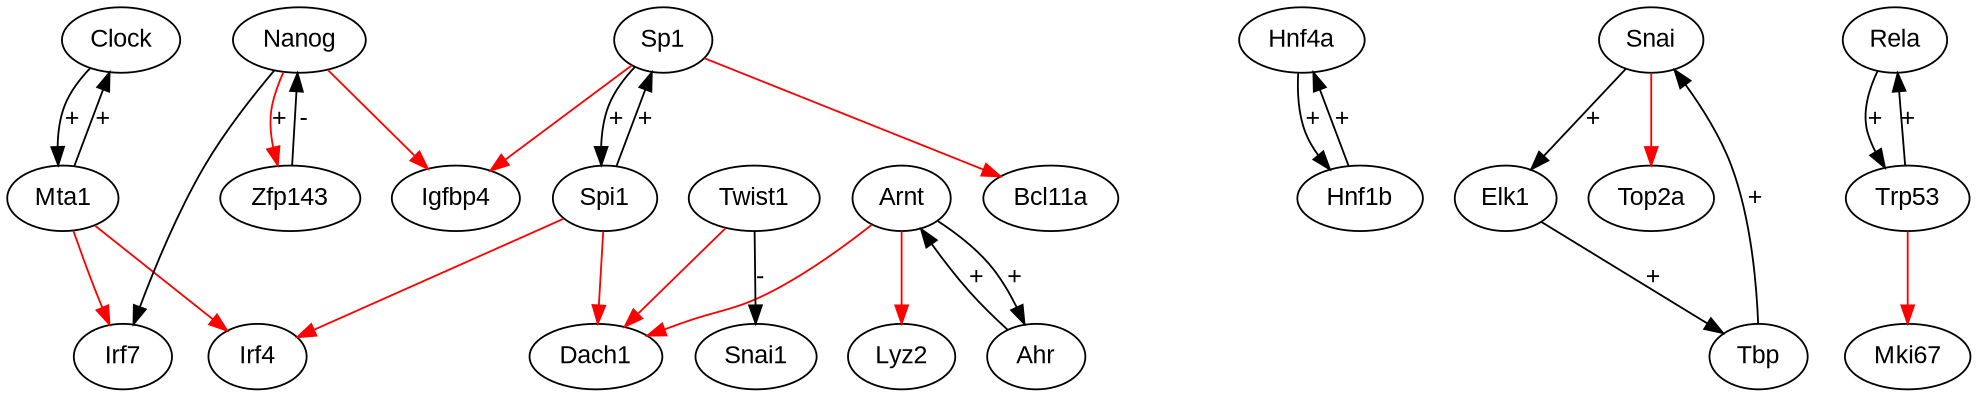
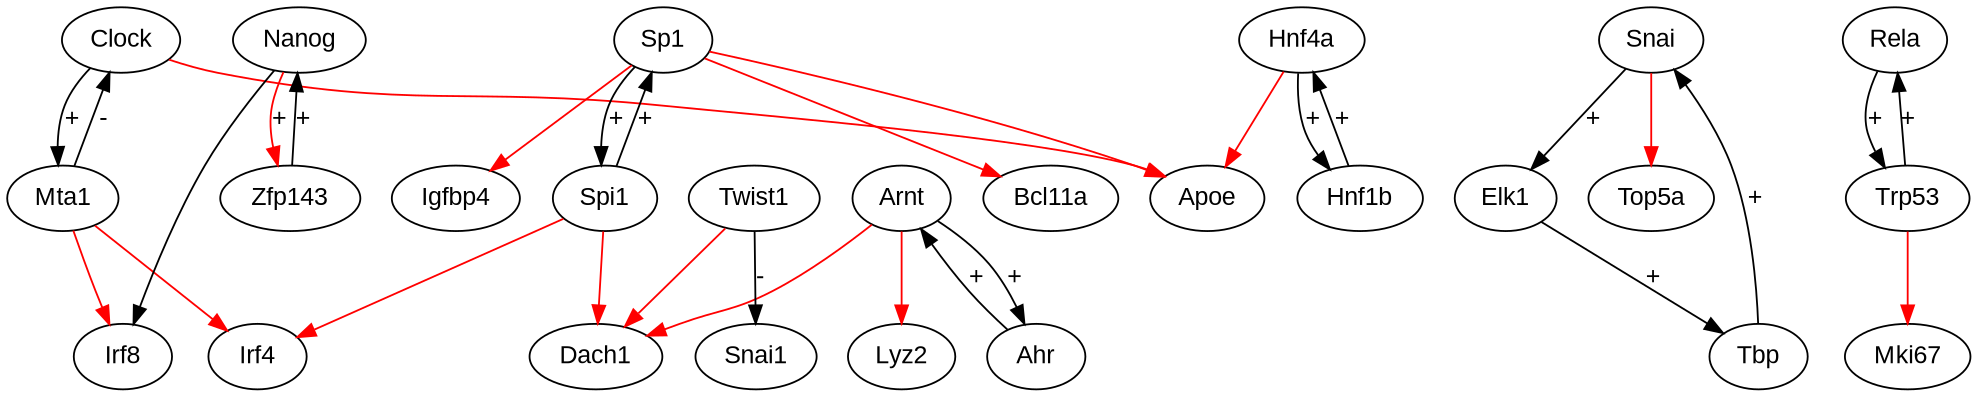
edge "Nanog" -> "Igfbp4": removed
edge "Mta1" -> "Clock": label "+" -> "-"
edge "Zfp143" -> "Nanog": label "-" -> "+"
node "Apoe": added
node "Top2a": label "Top2a" -> "Top5a"
node "Irf7": label "Irf7" -> "Irf8"
